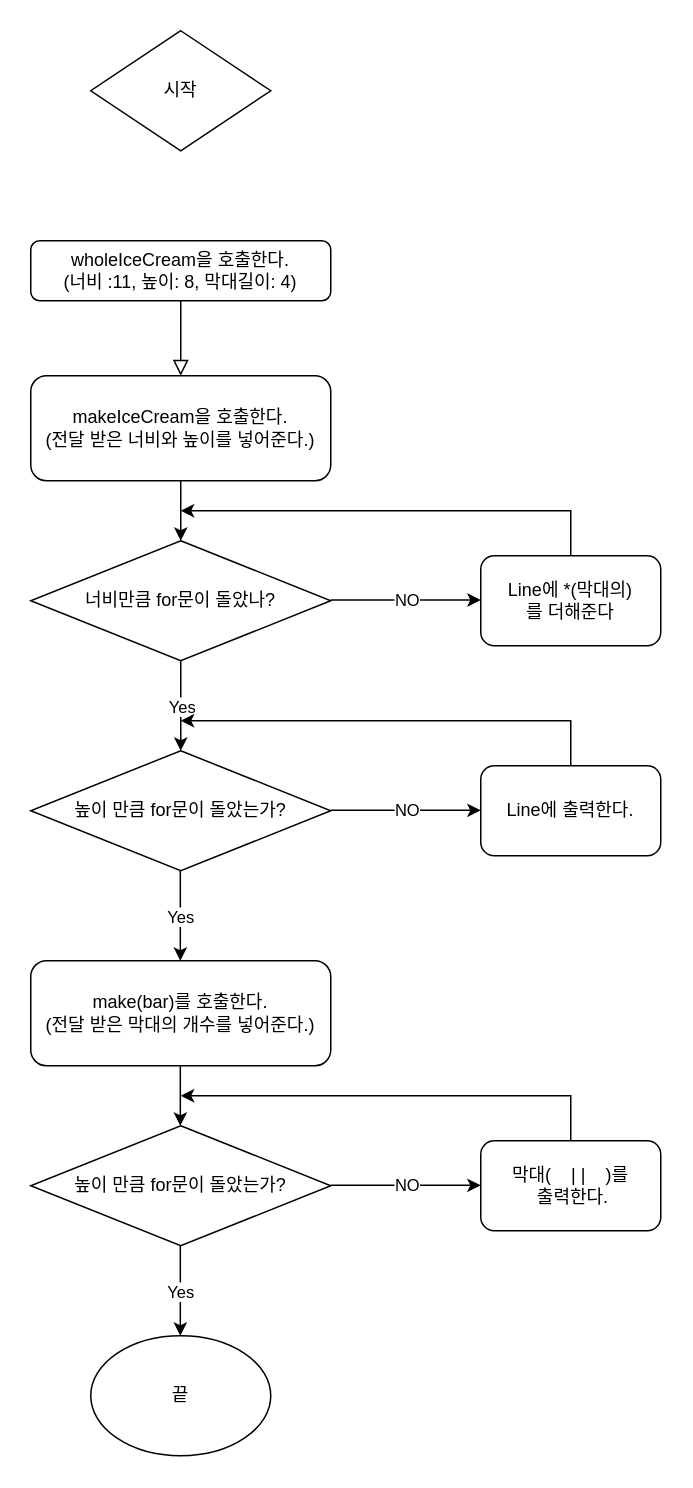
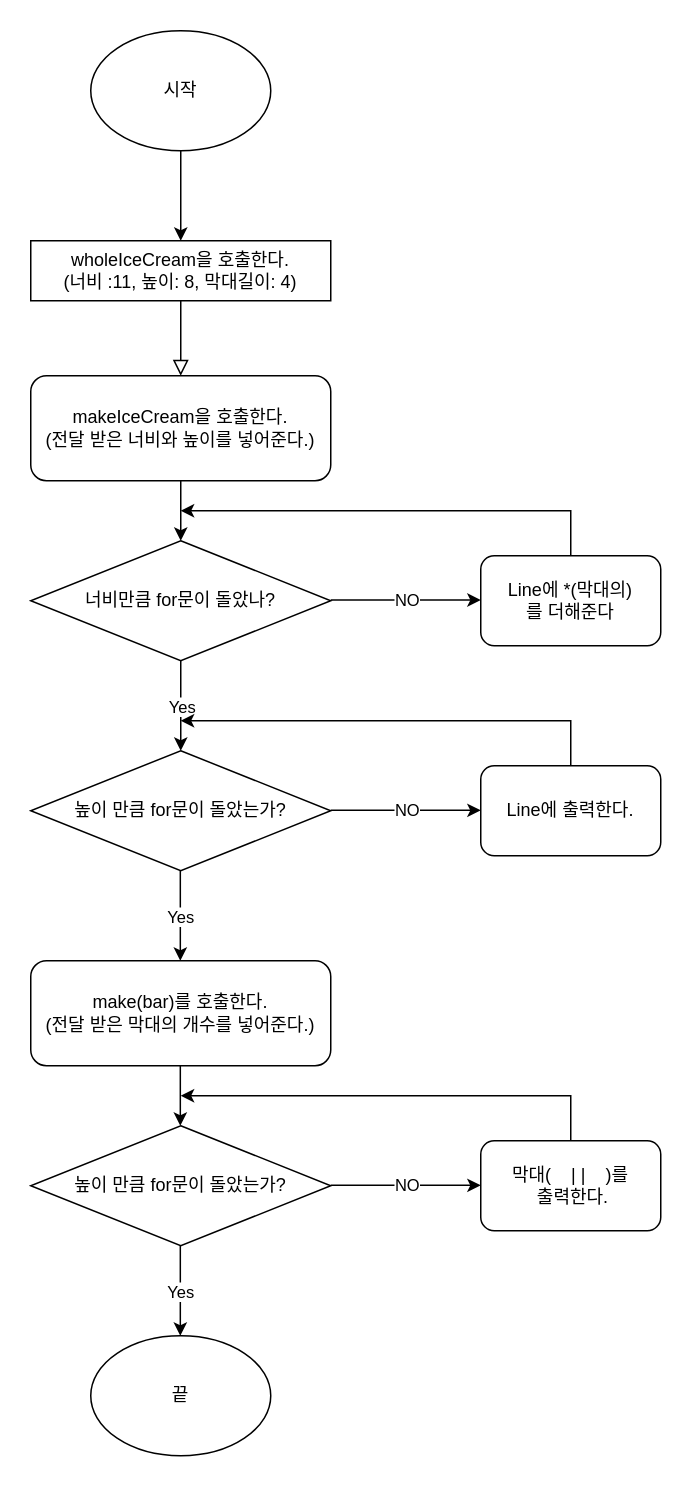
node "시작": shape diamond -> ellipse
edge "시작" -> "wholeIceCream을 호출한다. (너비 :11, 높이: 8, 막대길이: 4)": added
node "wholeIceCream을 호출한다. (너비 :11, 높이: 8, 막대길이: 4)": shape rounded rectangle -> rectangle
